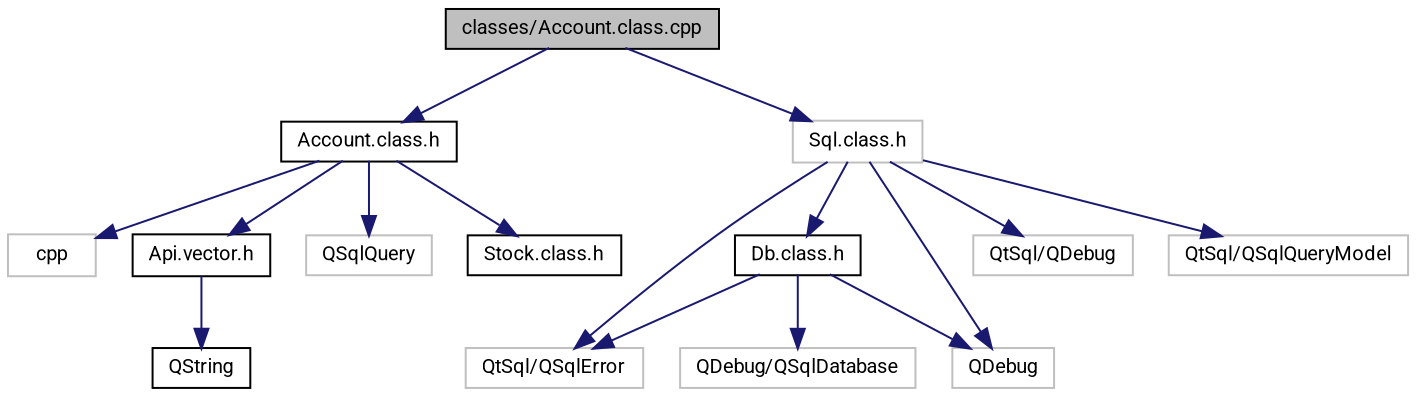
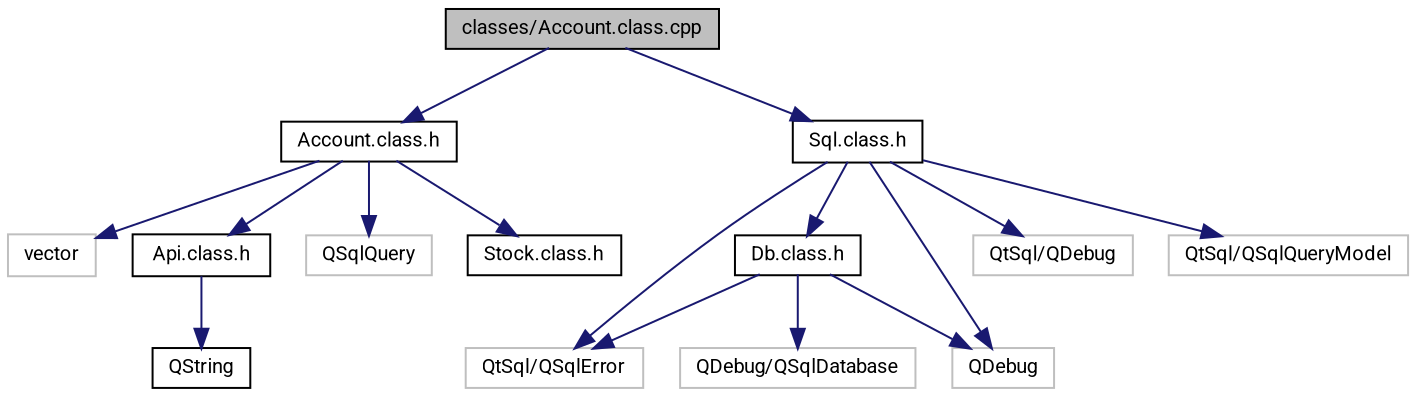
node "Sql.class.h": color grey75 -> black
node "cpp": label "cpp" -> "vector"
node "Api.vector.h": label "Api.vector.h" -> "Api.class.h"
